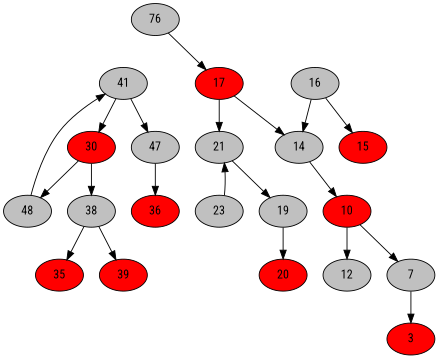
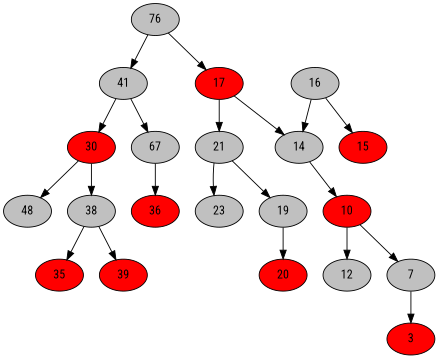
edge "48" -> "41": now "76" -> "41"
node "47": label "47" -> "67"
edge "23" -> "21": reversed
